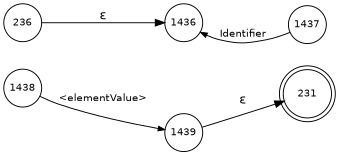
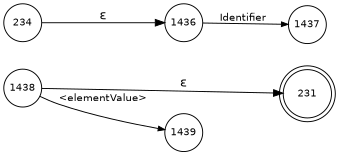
node "236": label "236" -> "234"
edge "1437" -> "1436": reversed
edge "1439" -> "231": now "1438" -> "231"
